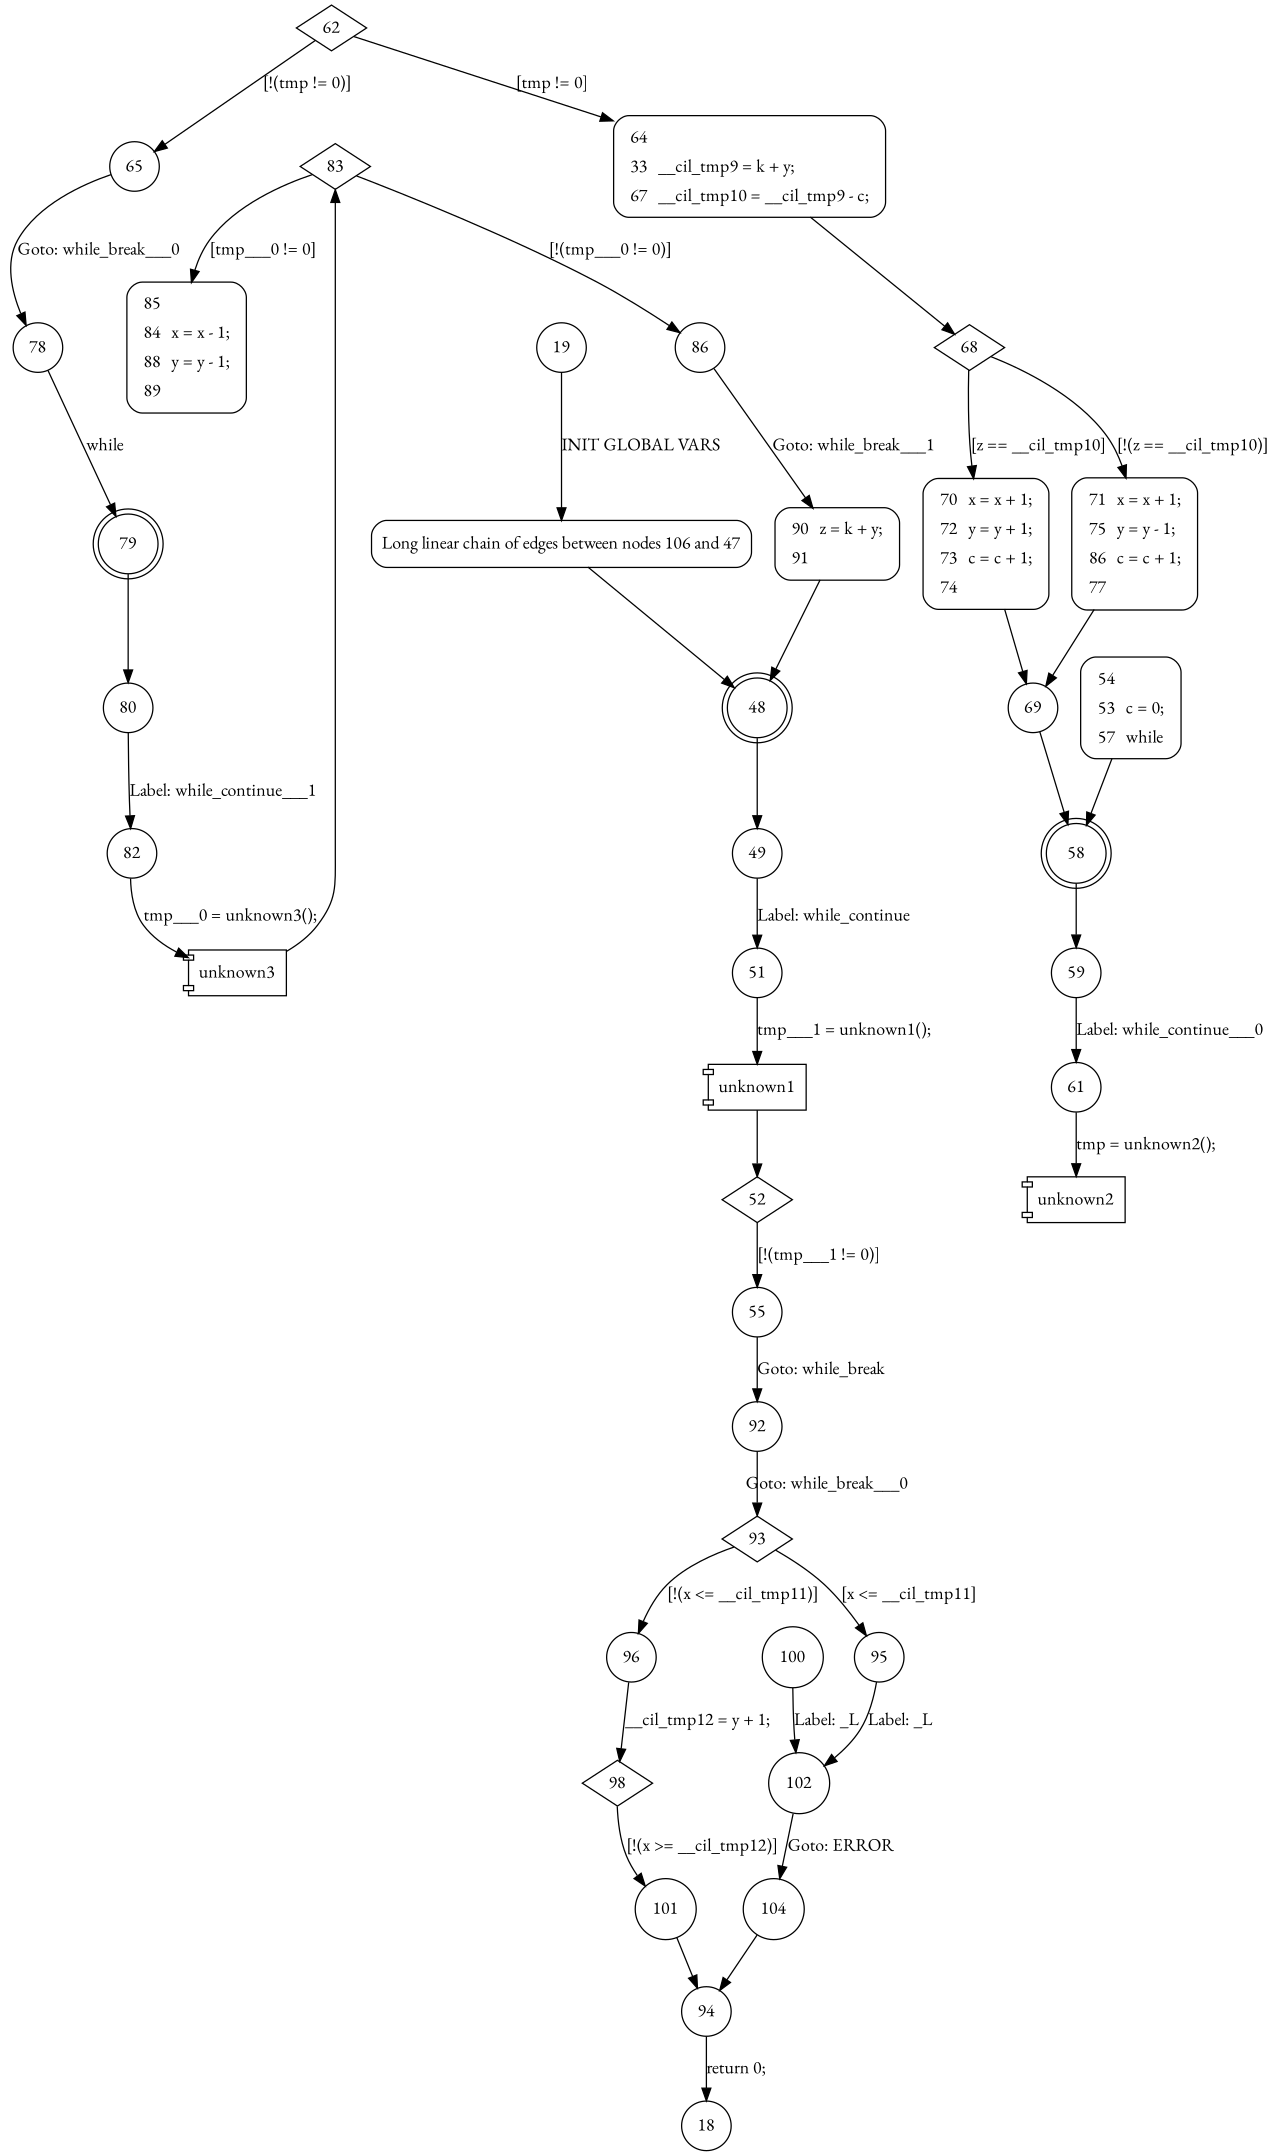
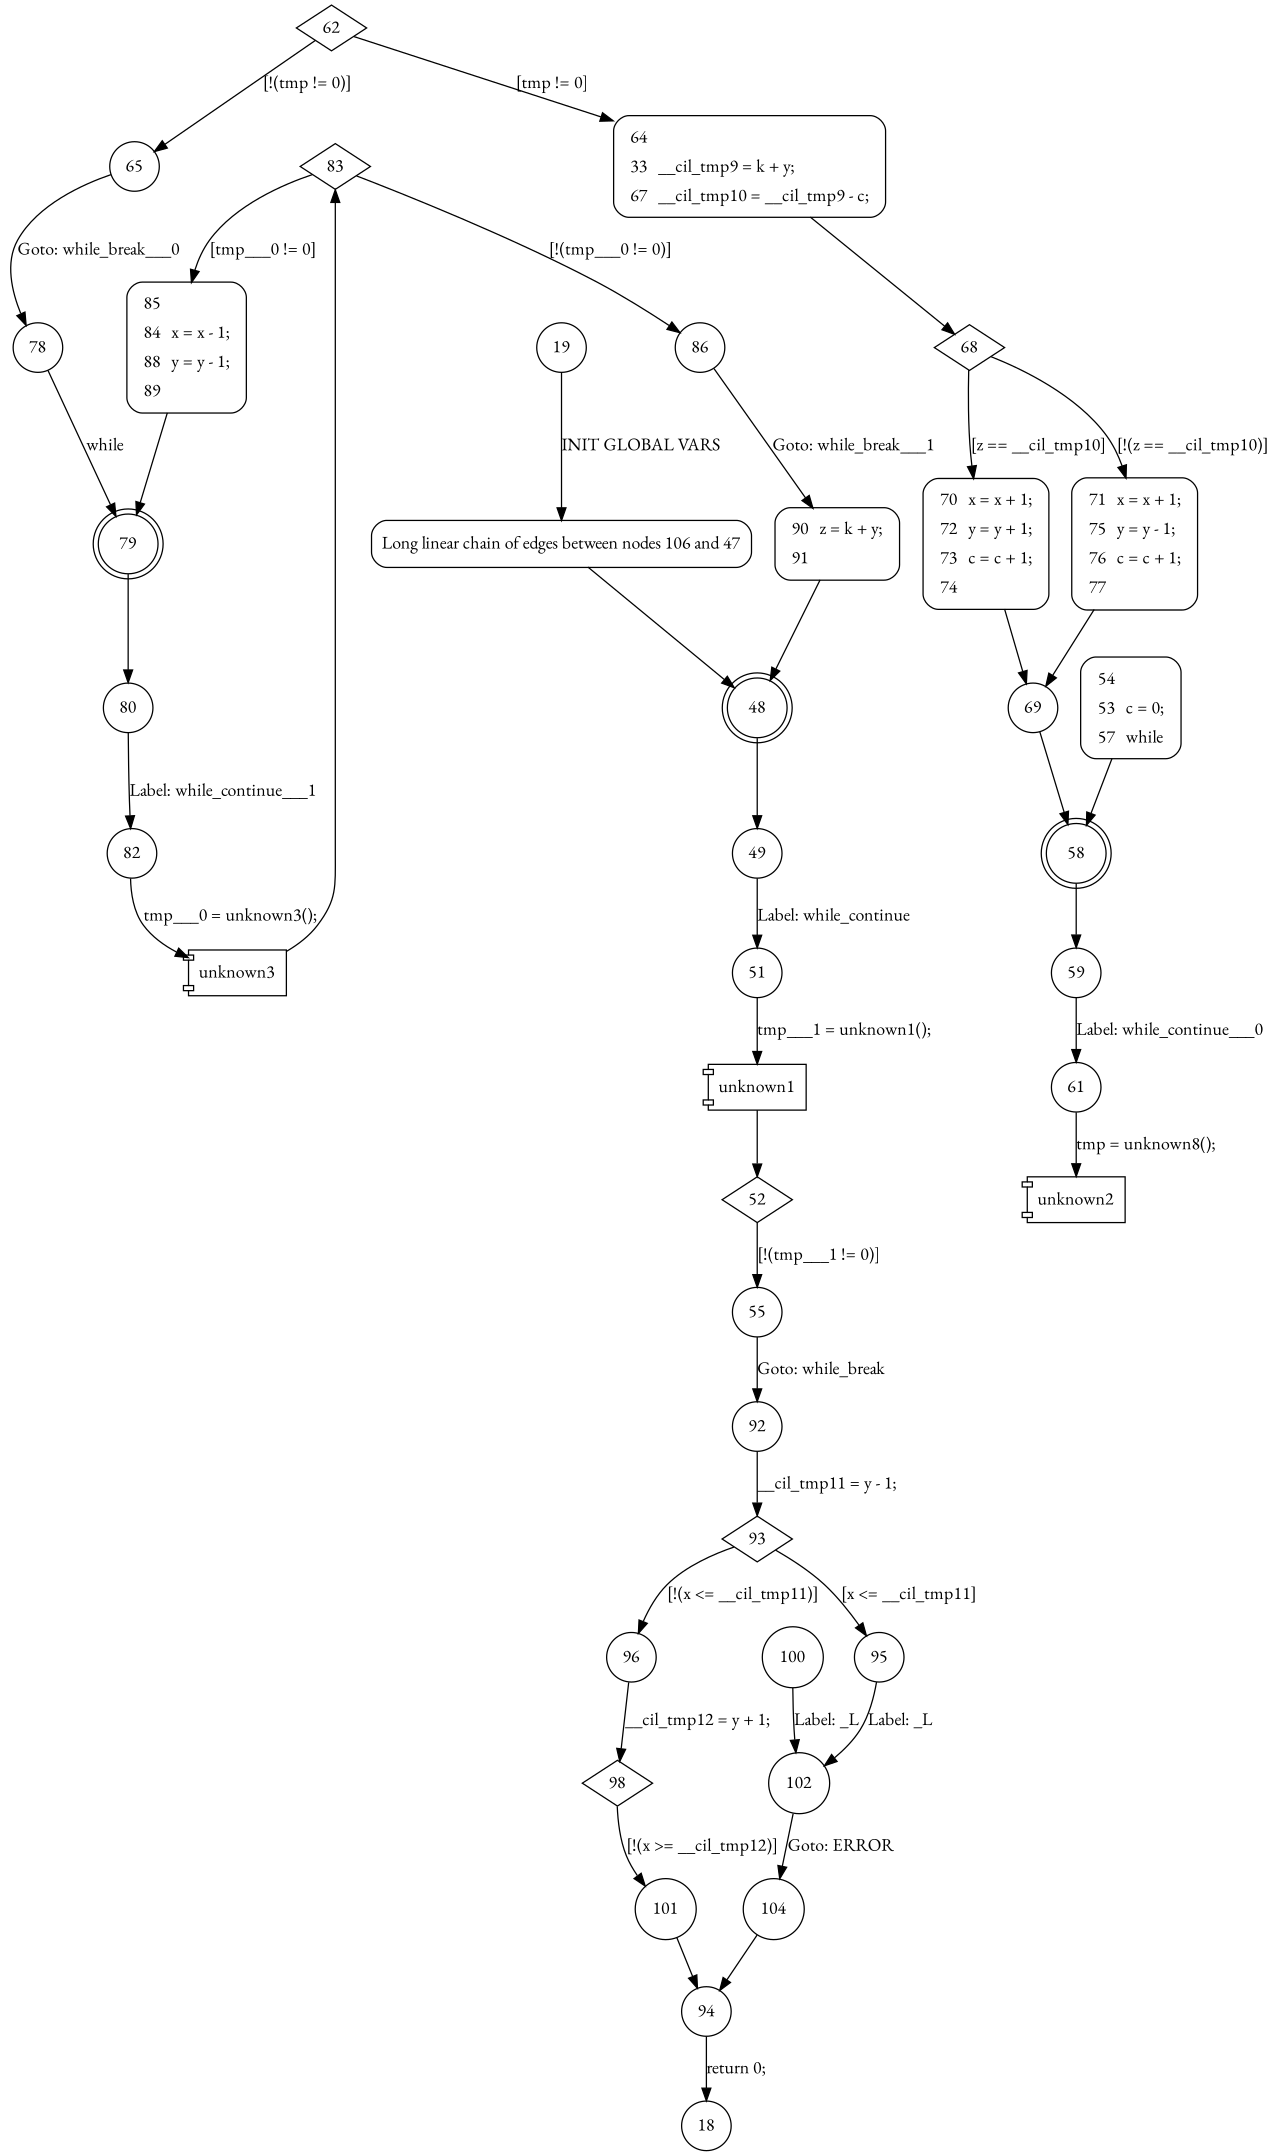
edge "85" -> "79": added
node "71": text "86" -> "76"
edge "61" -> "unknown2": label "tmp = unknown2();" -> "tmp = unknown8();"
edge "92" -> "93": label "Goto: while_break___0" -> "__cil_tmp11 = y - 1;"
